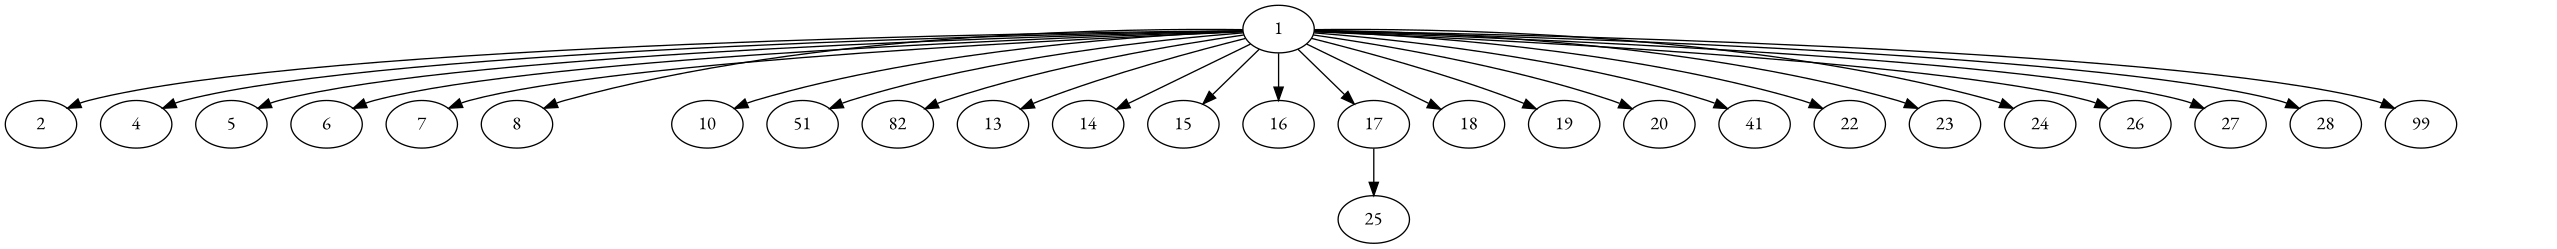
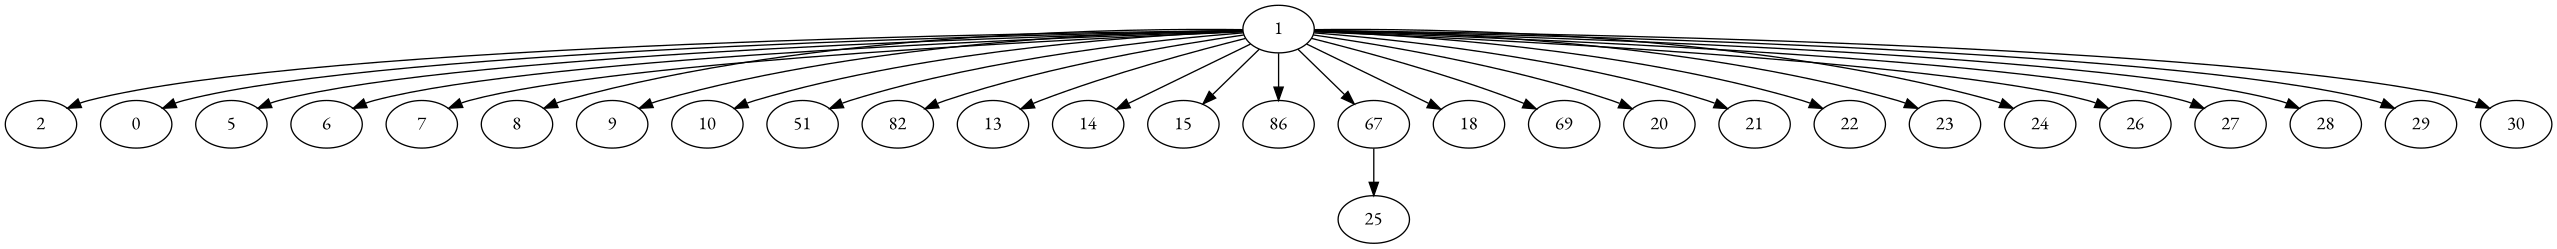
node "4": label "4" -> "0"
node "9": added
node "16": label "16" -> "86"
node "17": label "17" -> "67"
node "19": label "19" -> "69"
node "41": label "41" -> "21"
node "99": label "99" -> "29"
node "30": added
